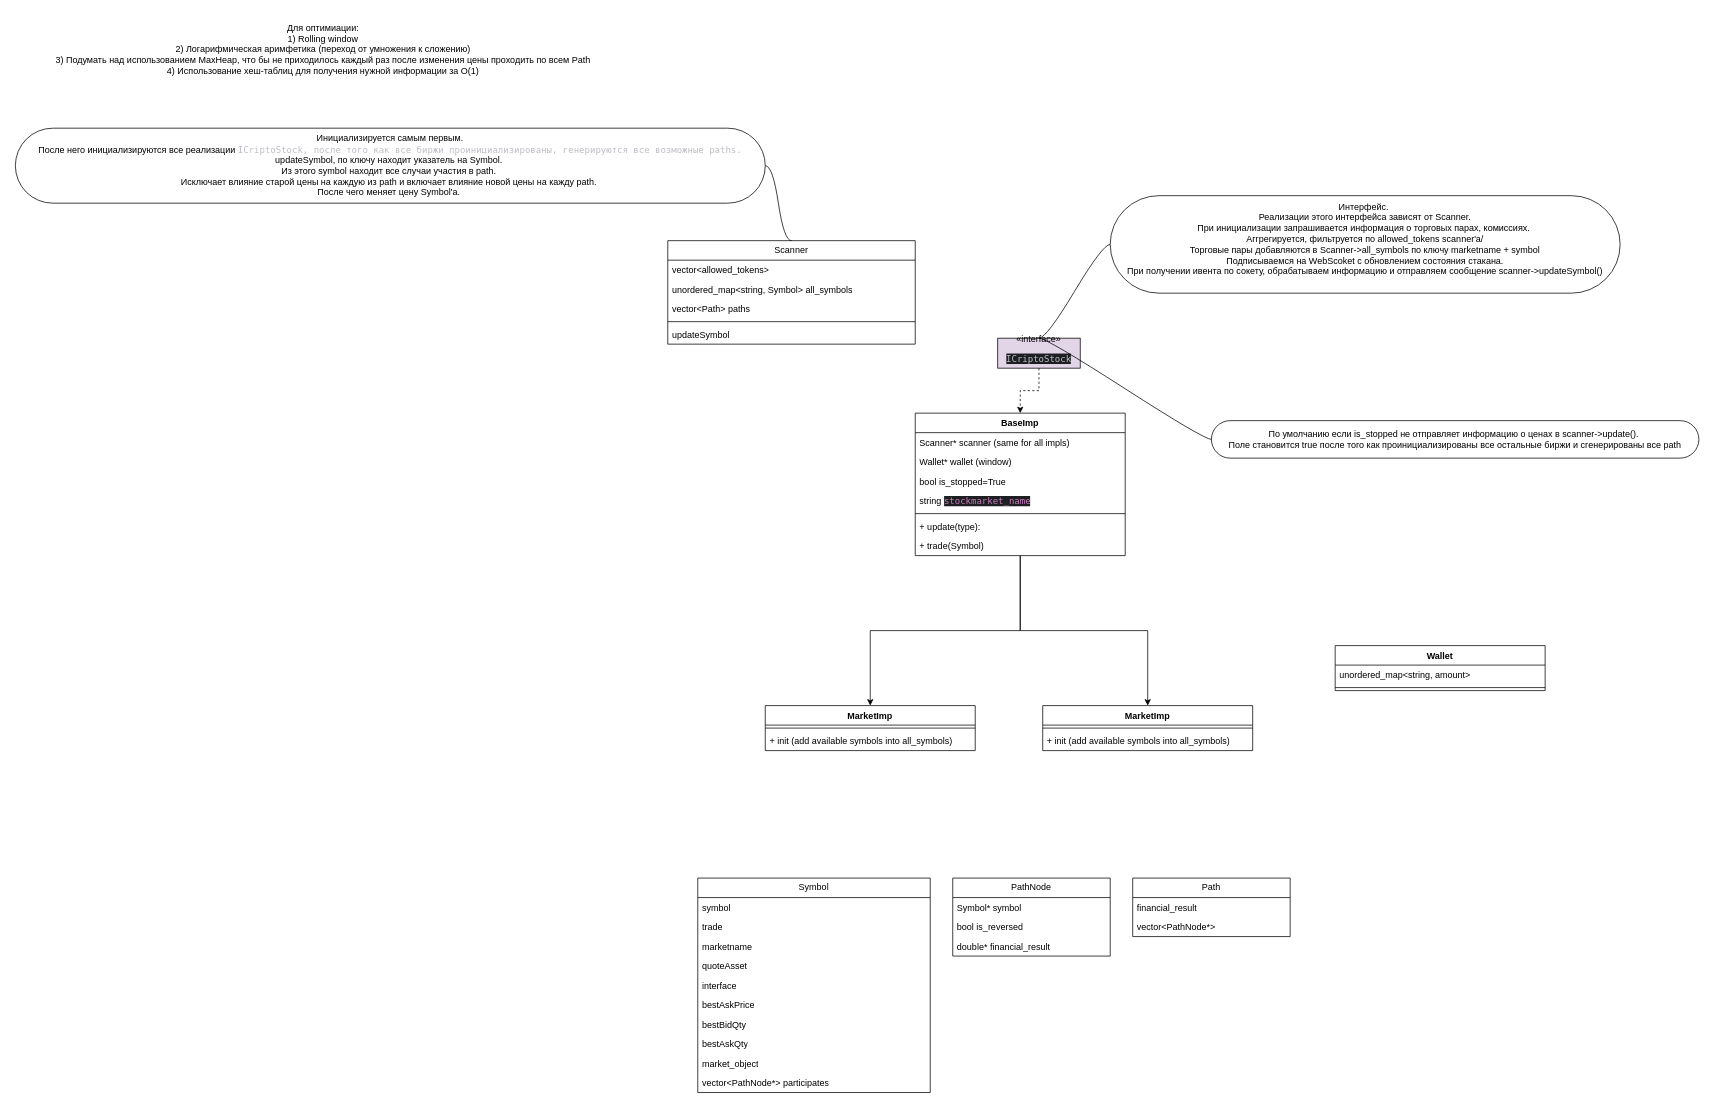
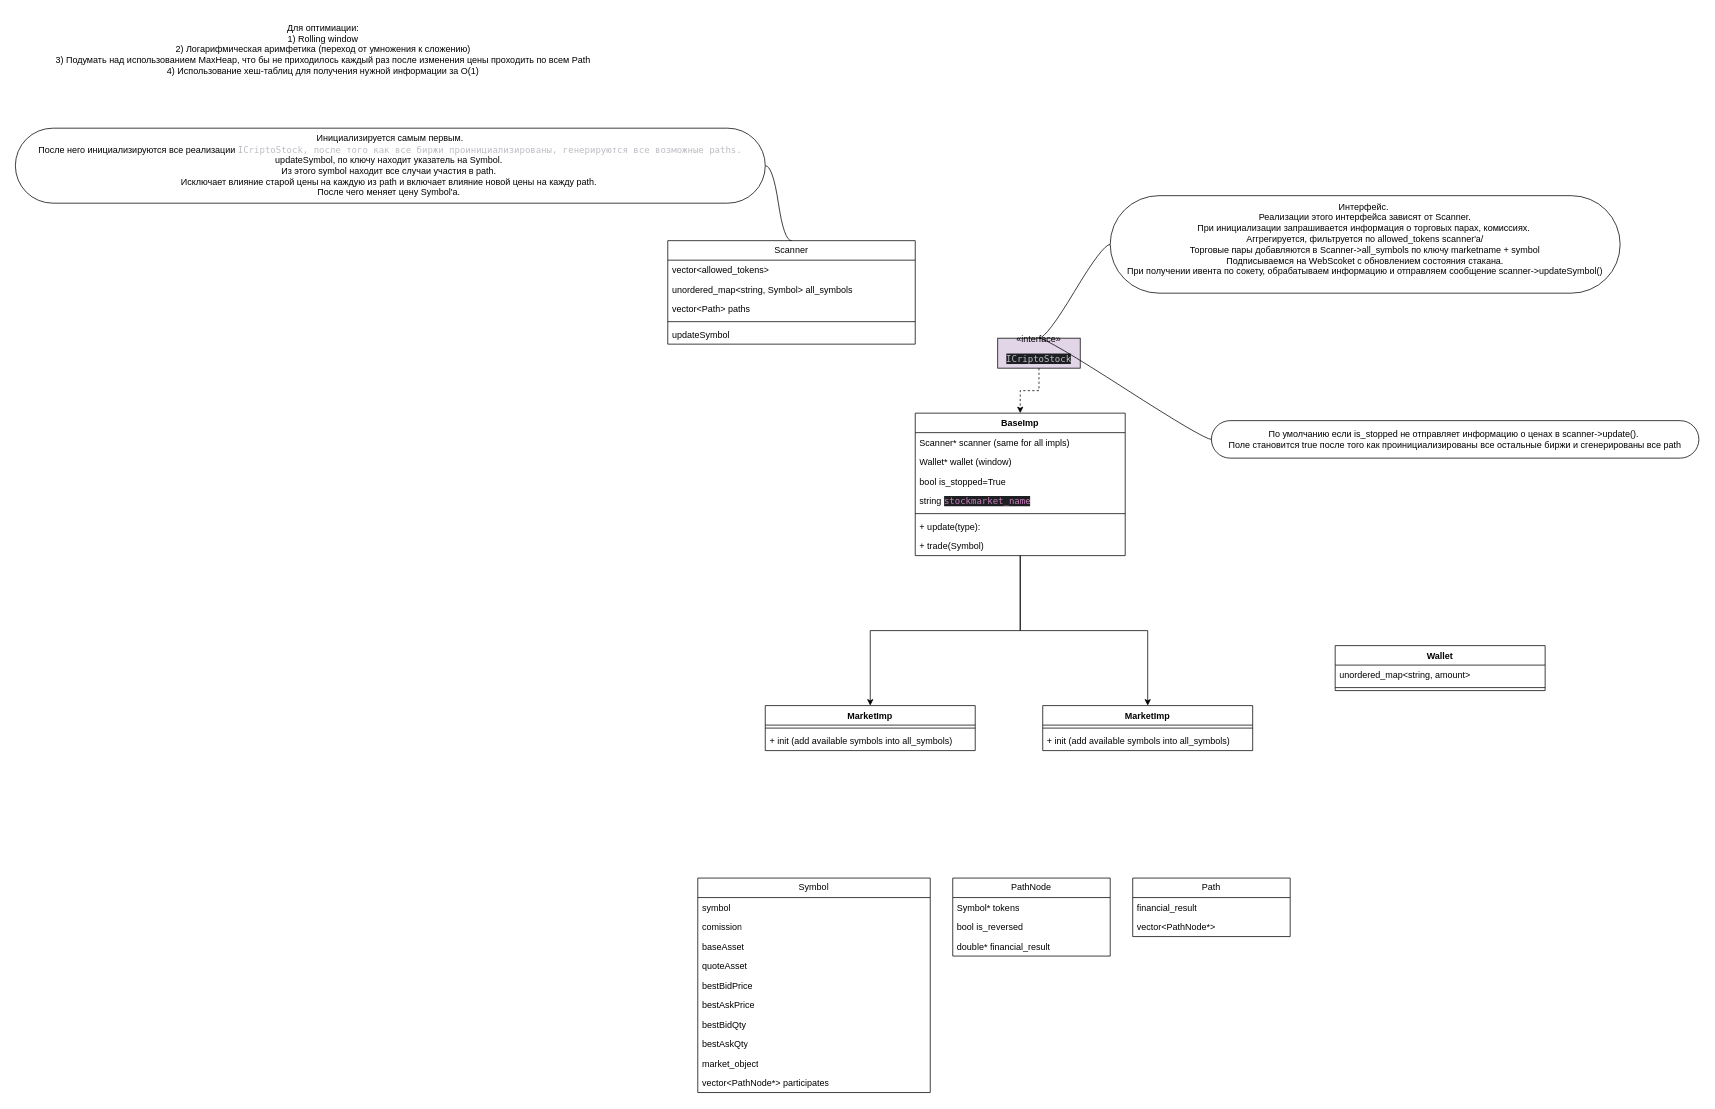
node "Symbol* symbol": label "Symbol* symbol" -> "Symbol* tokens"
node "trade": label "trade" -> "comission"
node "marketname": label "marketname" -> "baseAsset"
node "interface": label "interface" -> "bestBidPrice"
